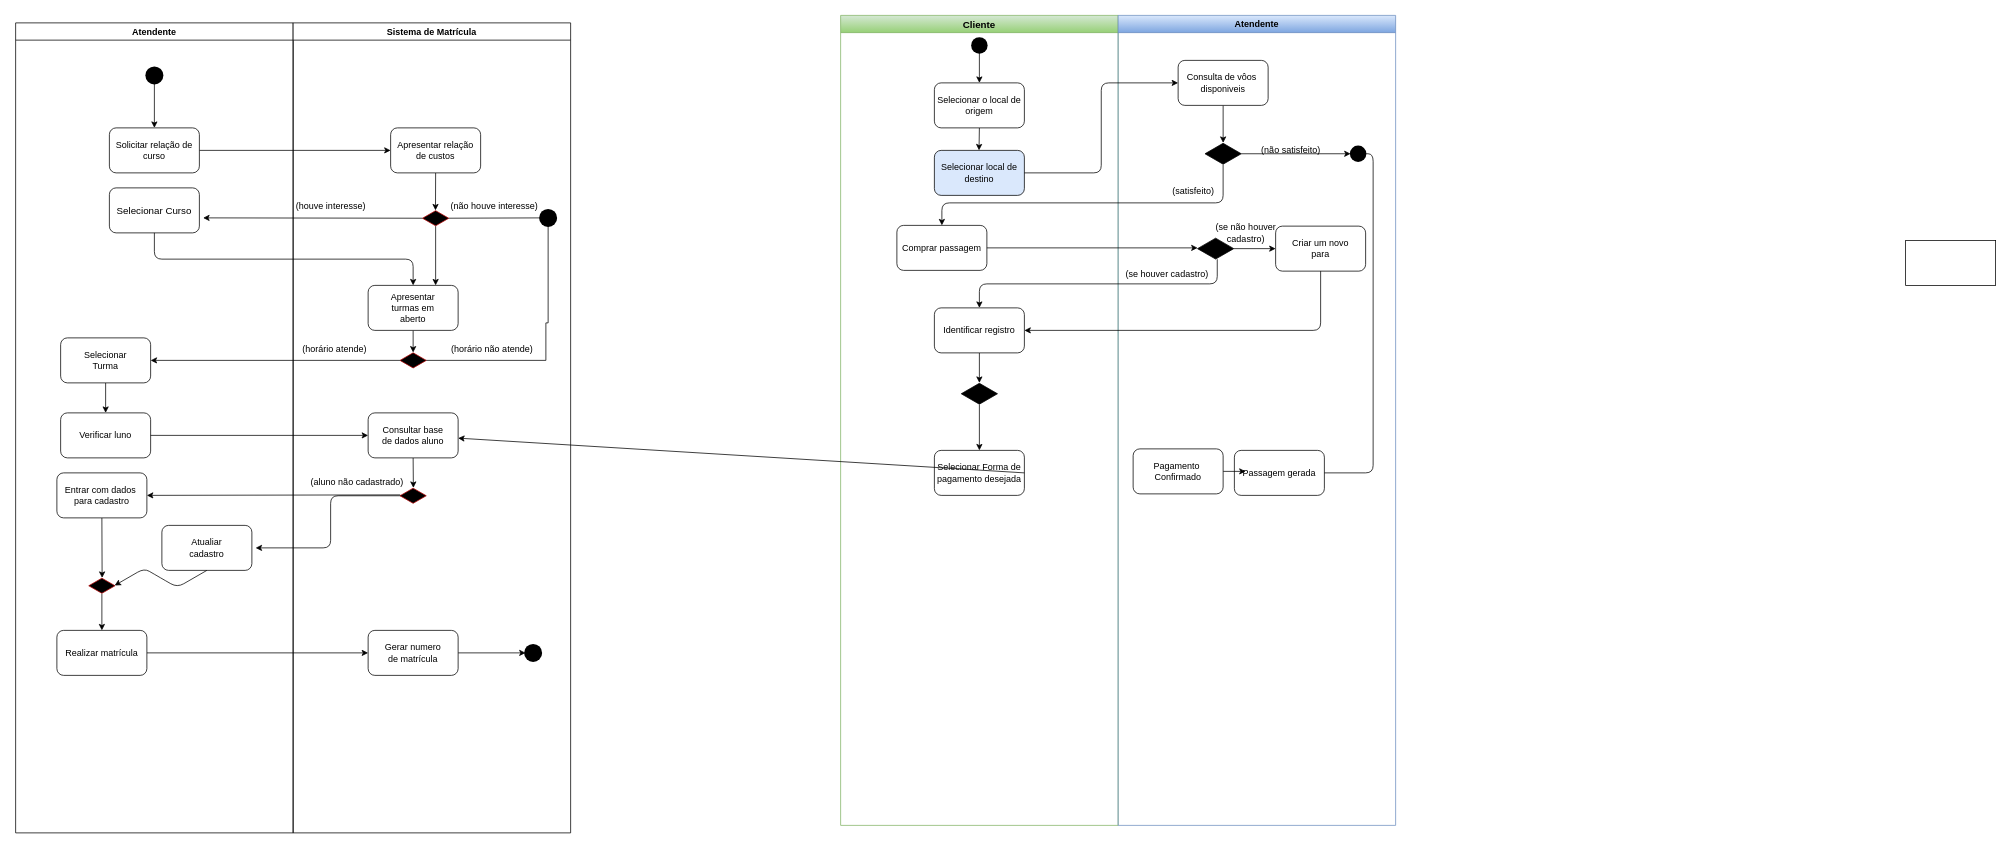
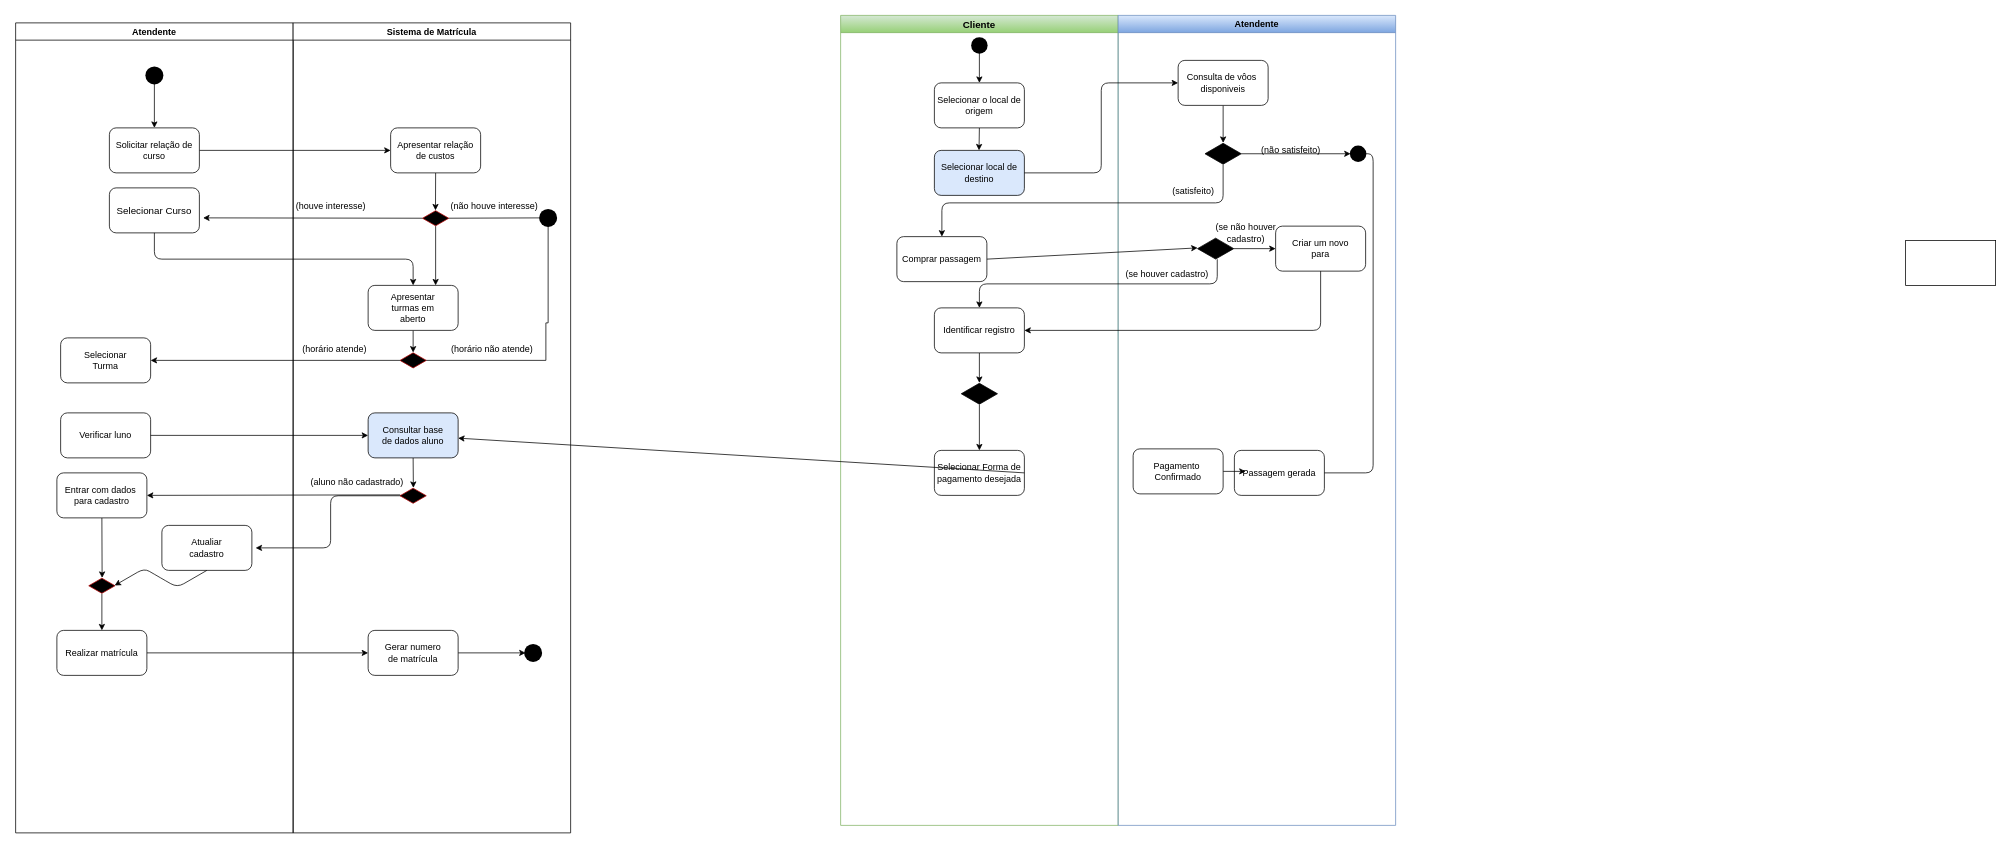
node "Comprar passagem": moved (942, 248) -> (942, 259)
edge "Selecionar Turma" -> "Verificar luno": removed
node "Consultar base de dados aluno": fillcolor #ffffff -> #dae8fc
